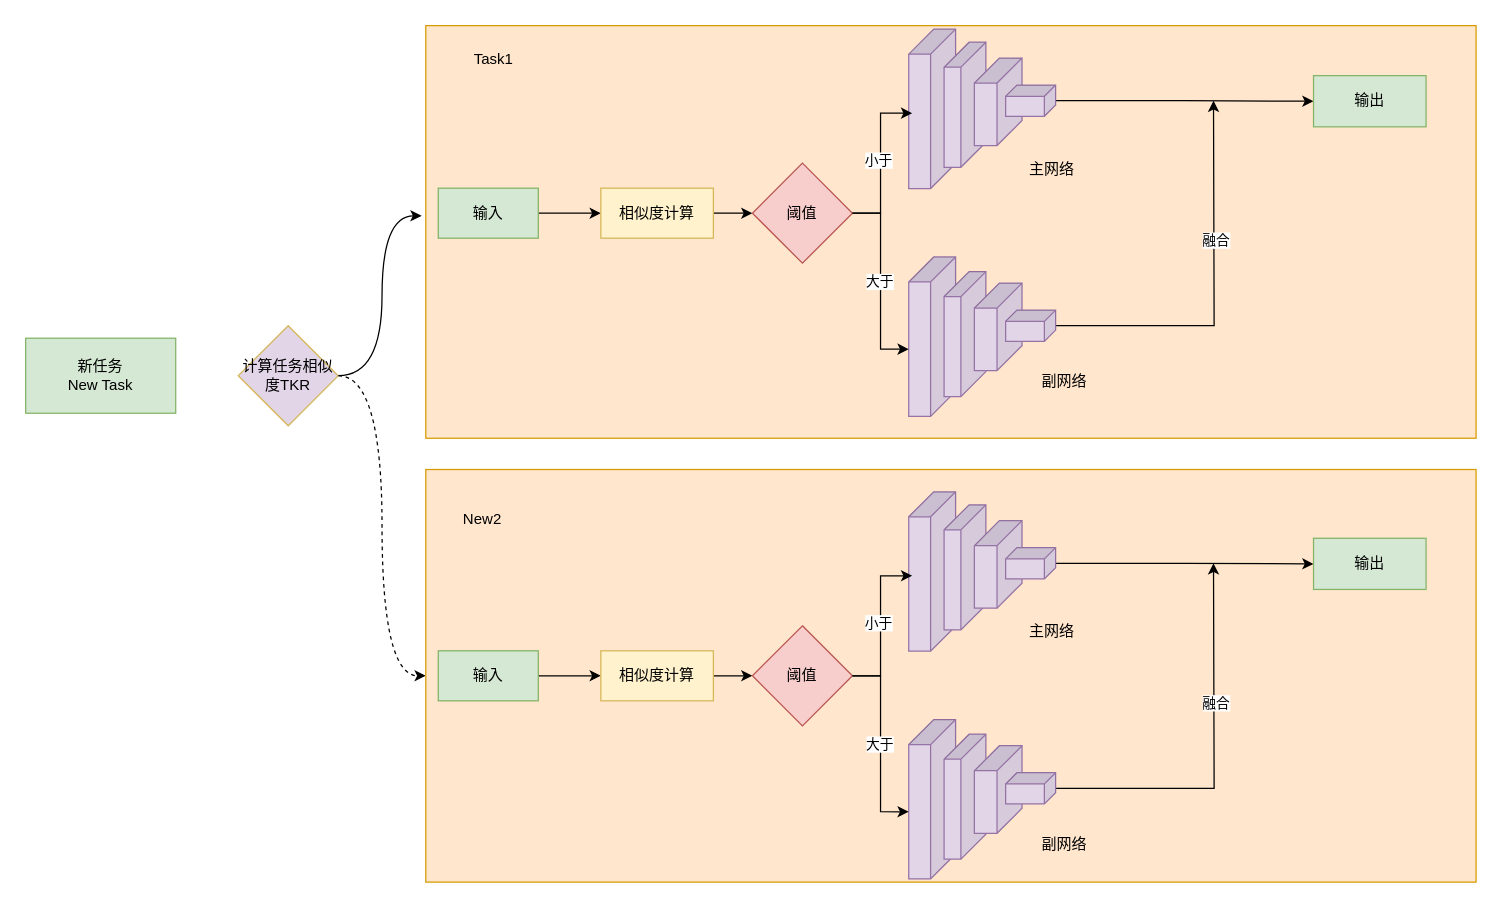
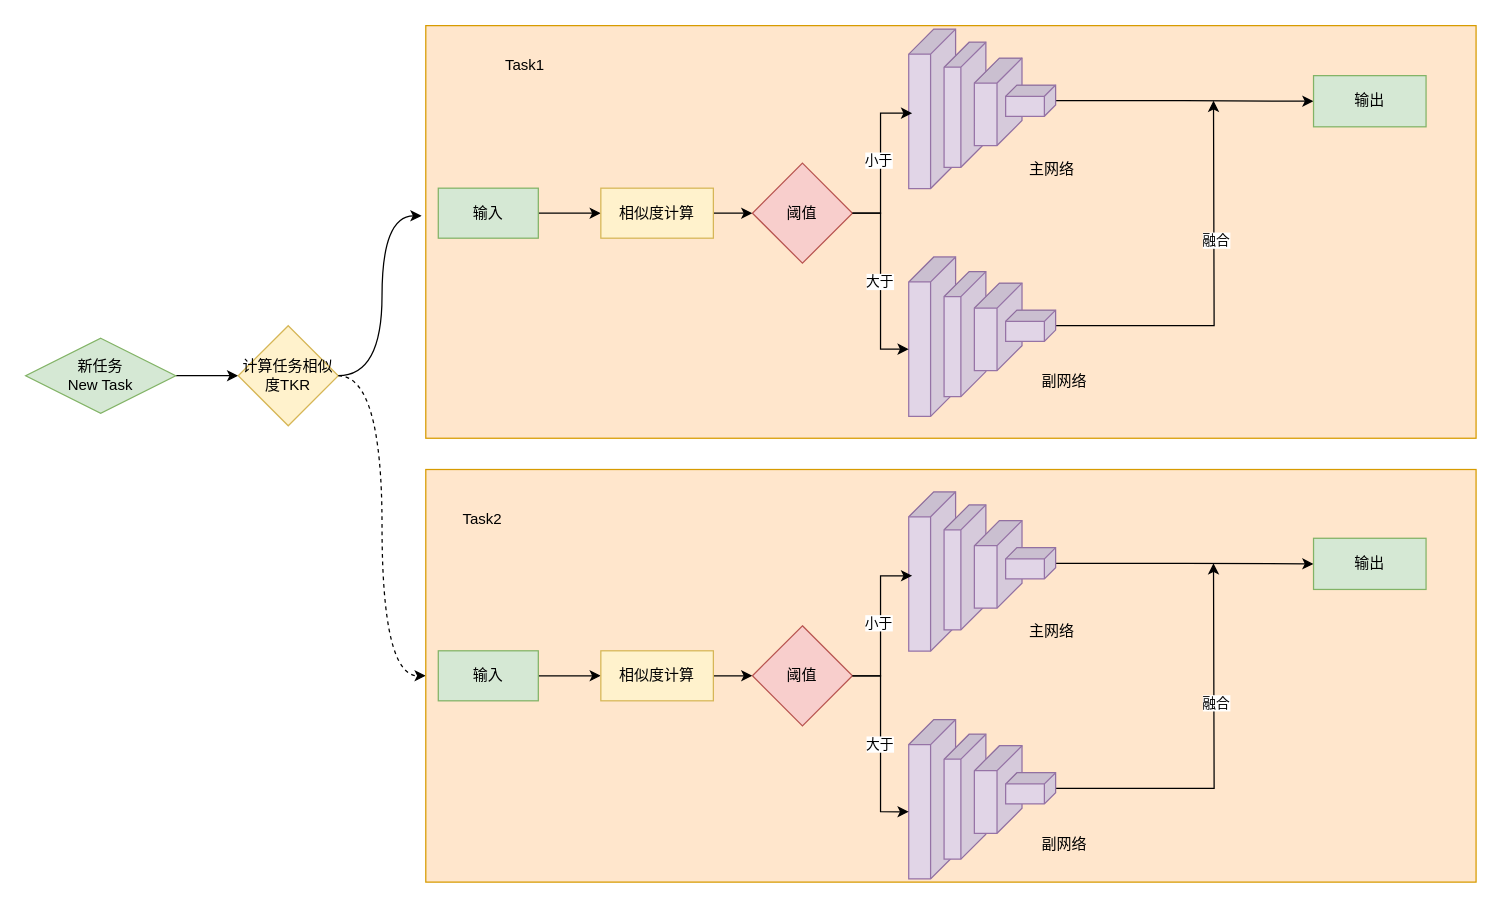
node "Task1": moved (493, 59) -> (524, 65)
node "新任务 New Task": shape rectangle -> diamond
edge "新任务 New Task" -> "计算任务相似度TKR": added
node "计算任务相似度TKR": fillcolor #e1d5e7 -> #fff2cc
node "New2": label "New2" -> "Task2"
